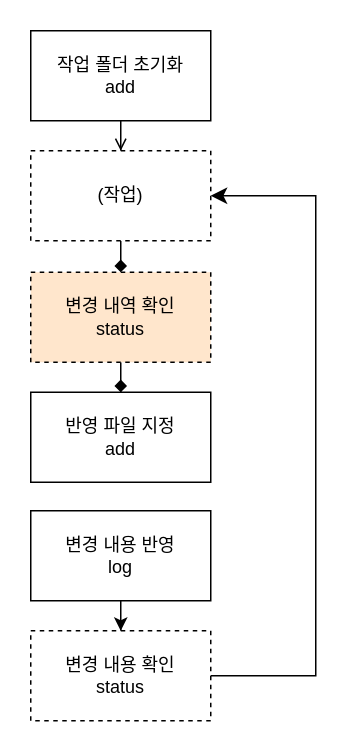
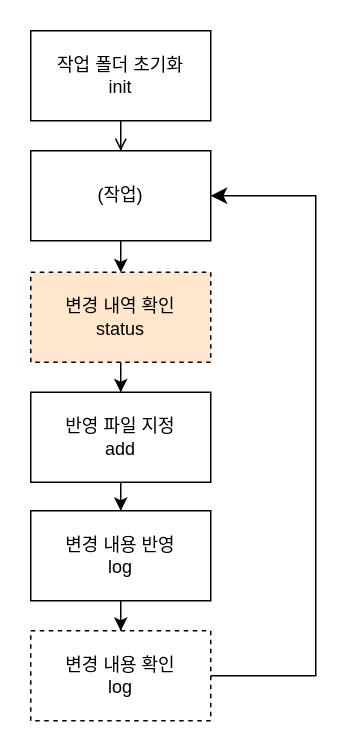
node "작업 폴더 초기화 add": label "작업 폴더 초기화 add" -> "작업 폴더 초기화 init"
node "(작업)": style dashed -> solid
edge "(작업)" -> "변경 내역 확인 status": arrowhead diamond -> classic
edge "변경 내역 확인 status" -> "반영 파일 지정 add": arrowhead diamond -> classic
edge "반영 파일 지정 add" -> "변경 내용 반영 log": added
node "변경 내용 확인 status": label "변경 내용 확인 status" -> "변경 내용 확인 log"
